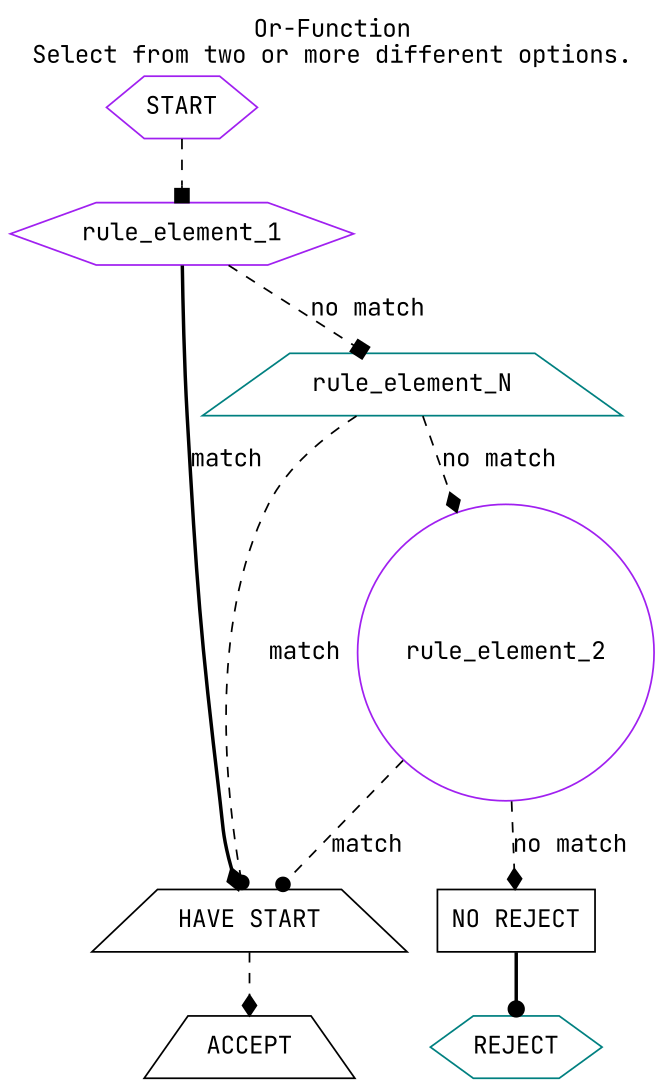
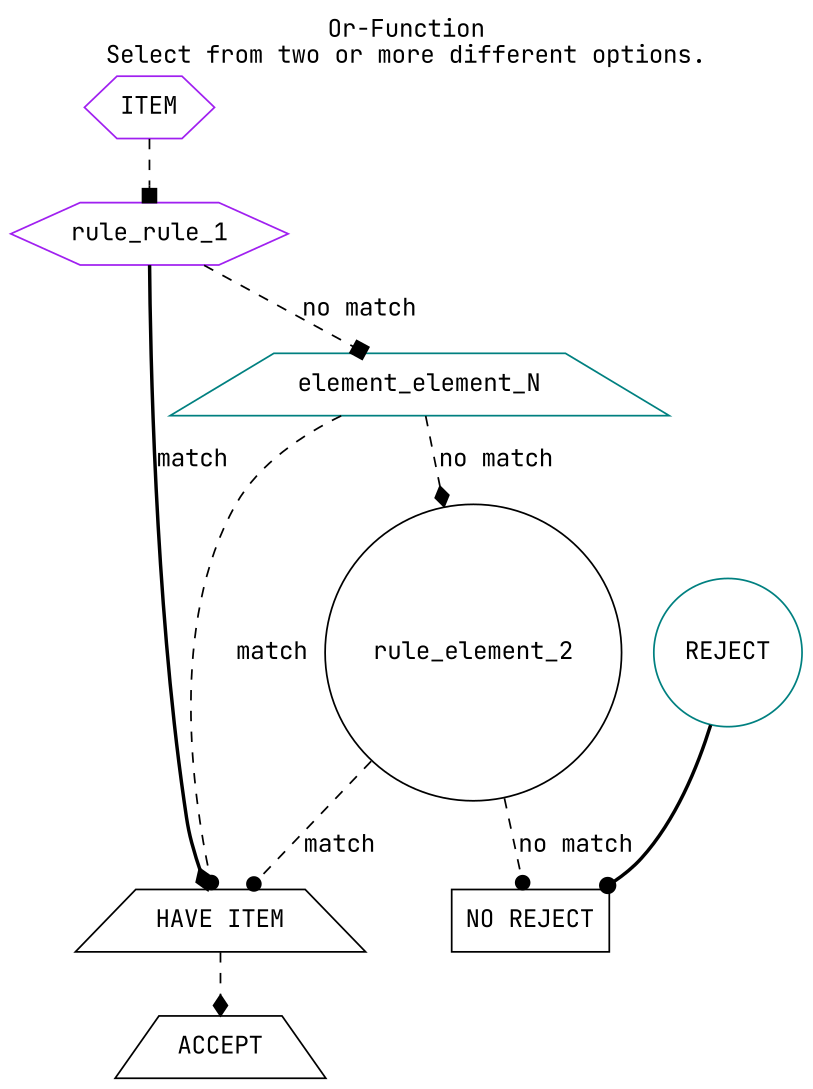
node "START": label "START" -> "ITEM"
node "rule_element_1": label "rule_element_1" -> "rule_rule_1"
node "rule_element_N": label "rule_element_N" -> "element_element_N"
node "rule_element_2": color purple -> black
edge "rule_element_2" -> "NO REJECT": arrowhead diamond -> dot
node "HAVE START": label "HAVE START" -> "HAVE ITEM"
edge "NO REJECT" -> "REJECT": reversed
node "REJECT": shape hexagon -> circle
